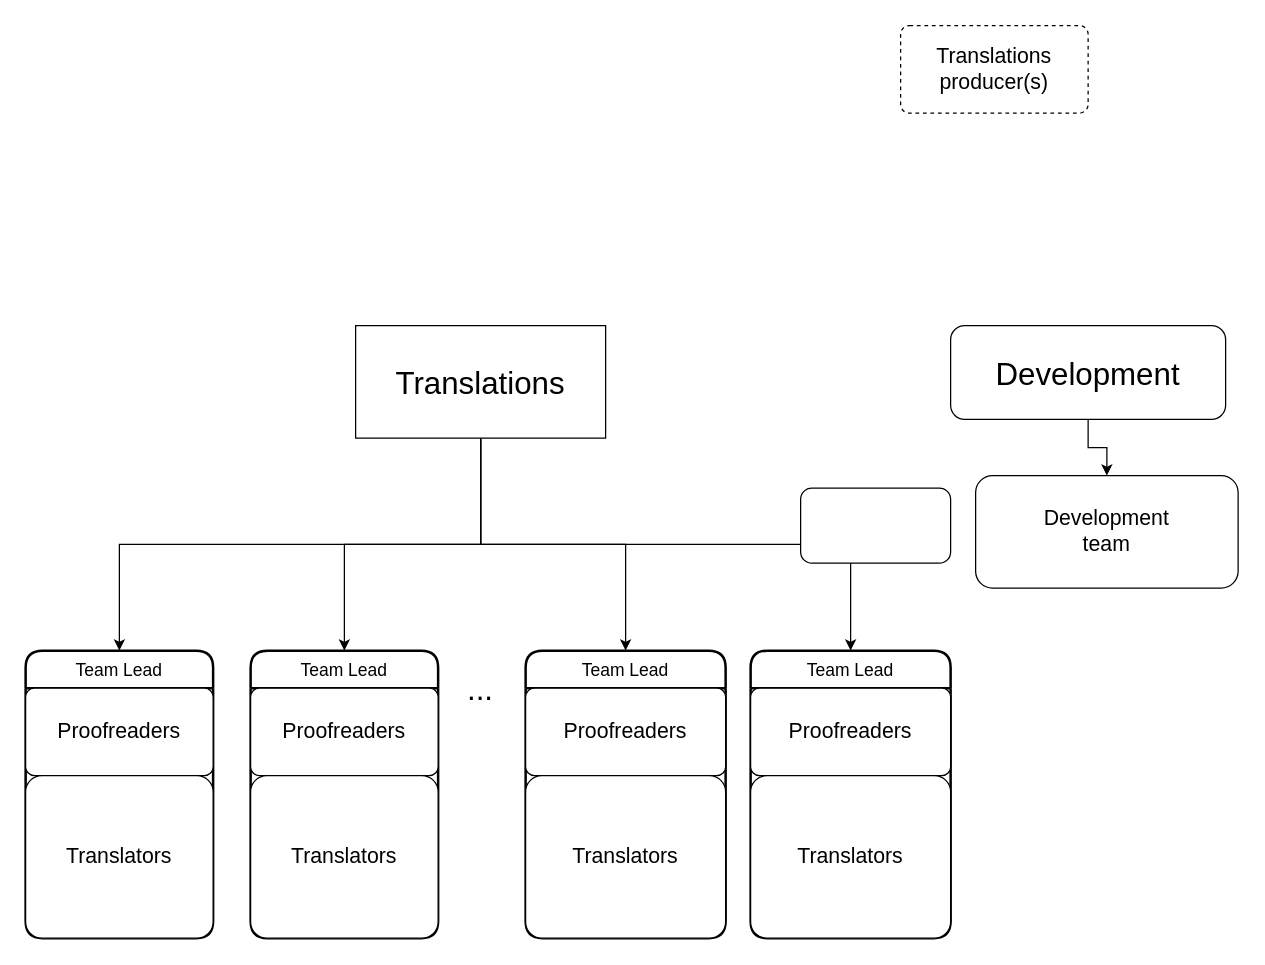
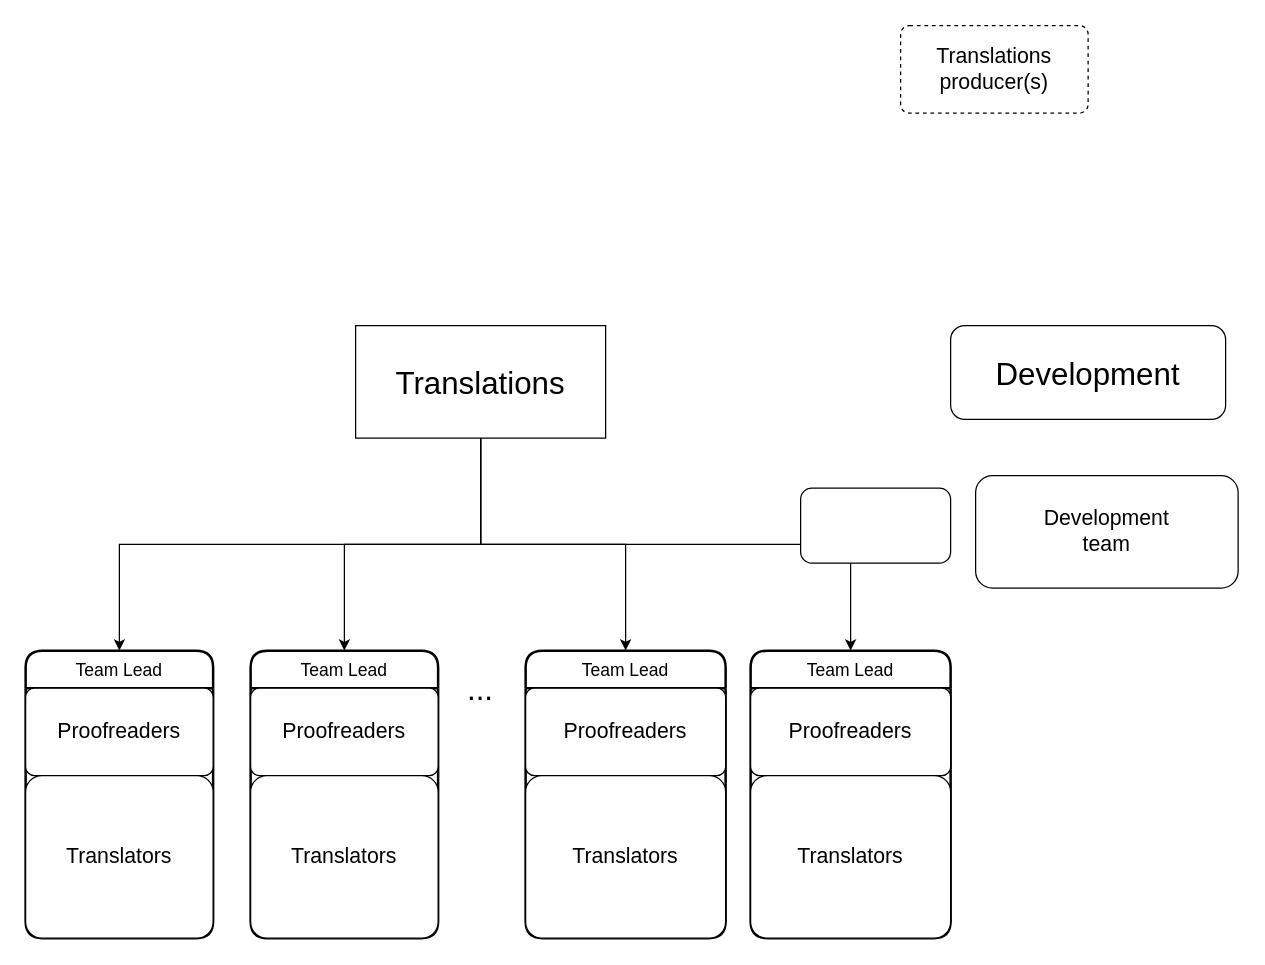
edge "Development" -> "Development team": removed
